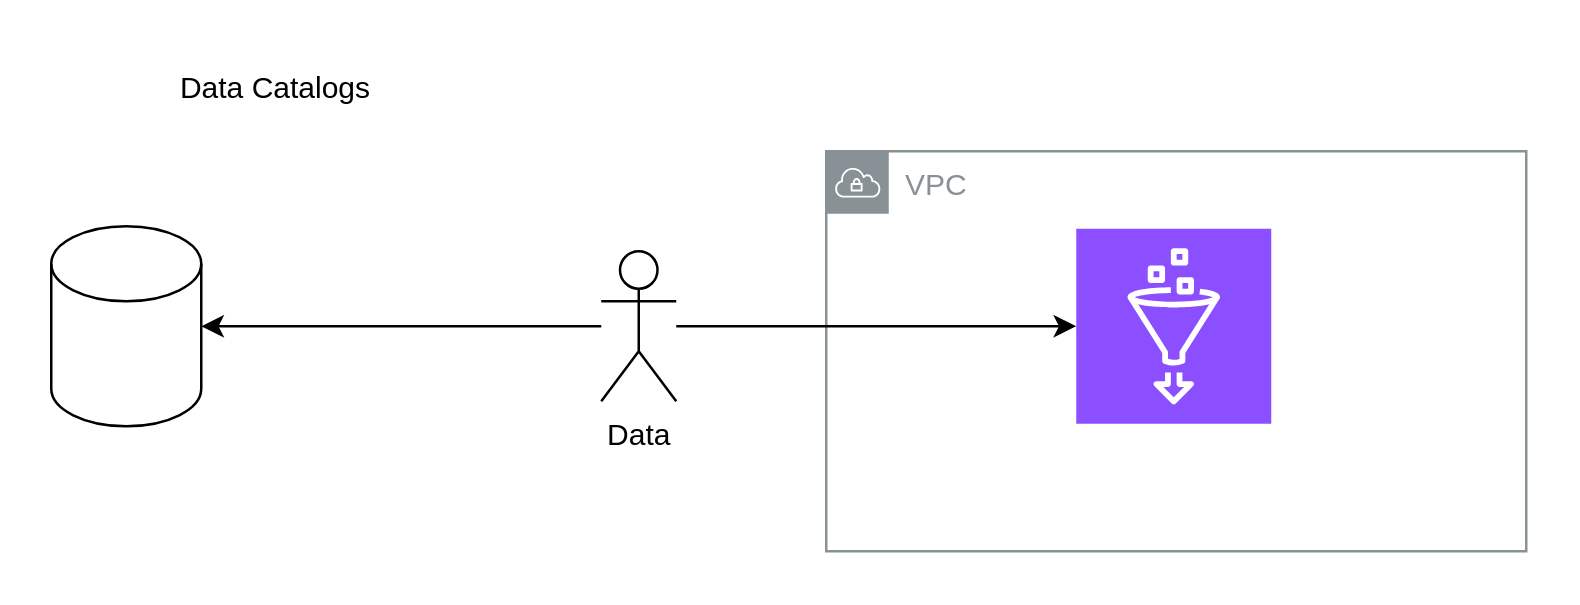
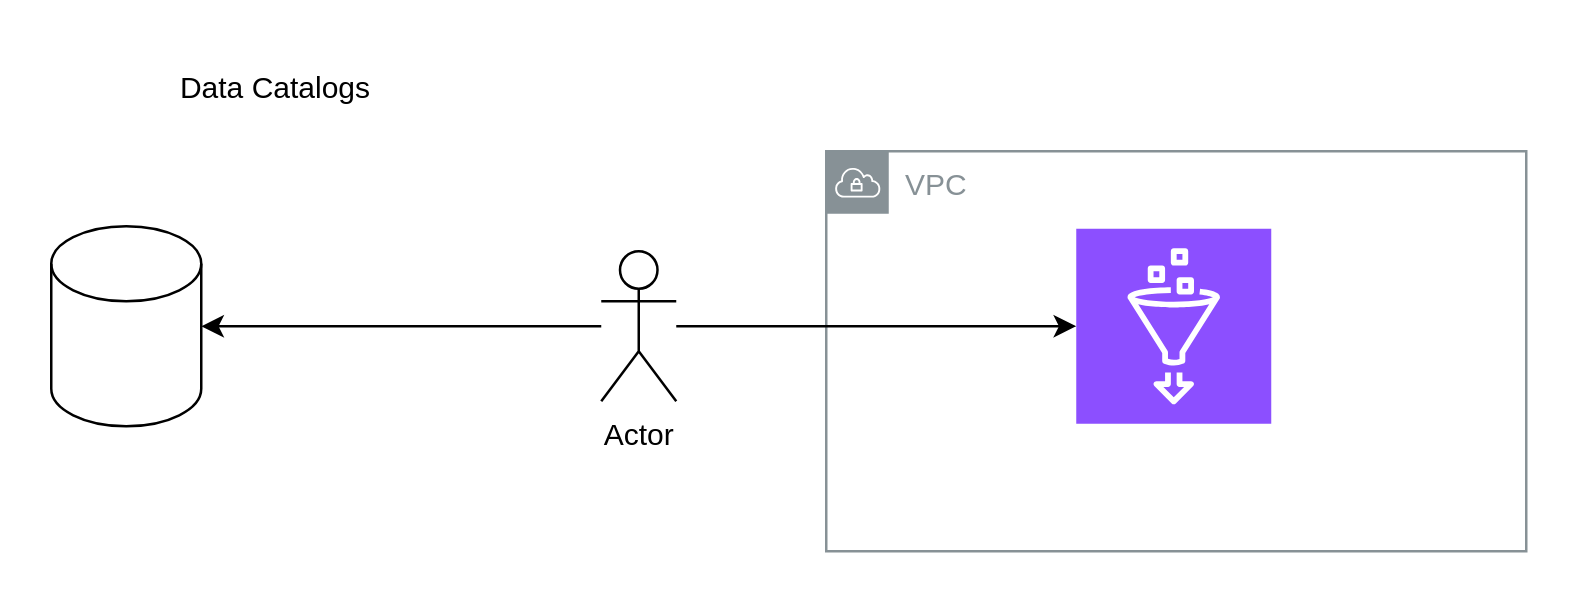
node "Data": label "Data" -> "Actor"
